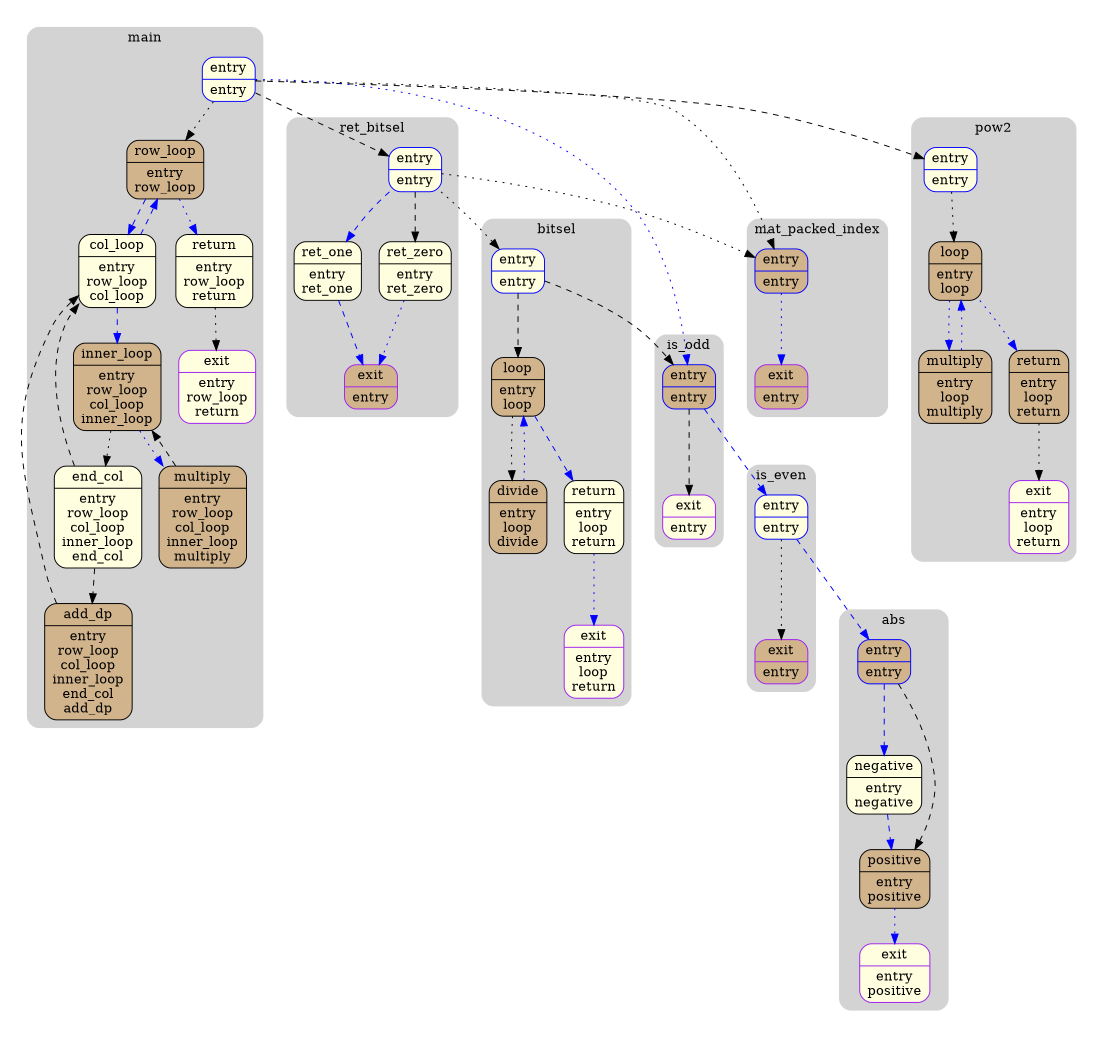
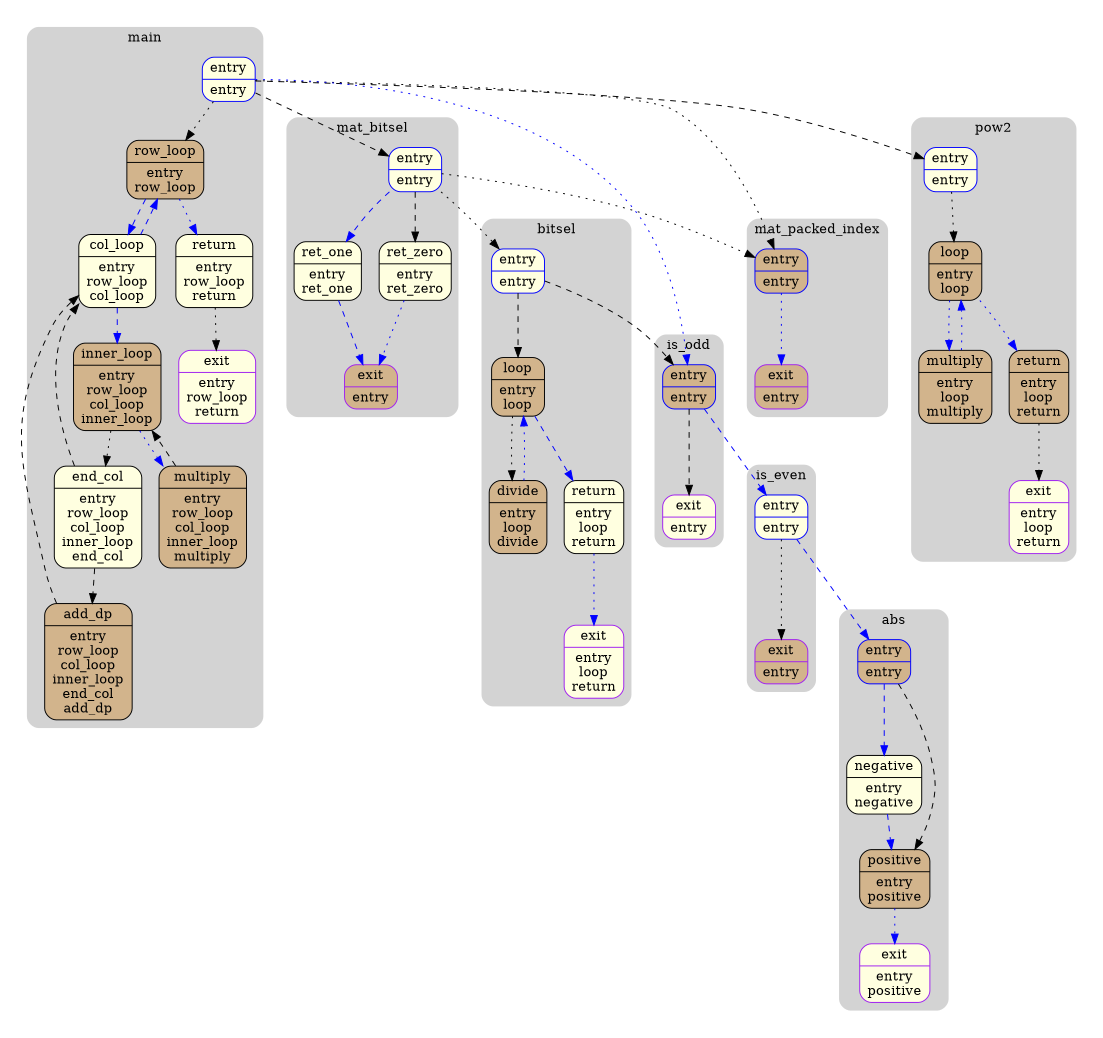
cluster "ret_bitsel": label "ret_bitsel" -> "mat_bitsel"
